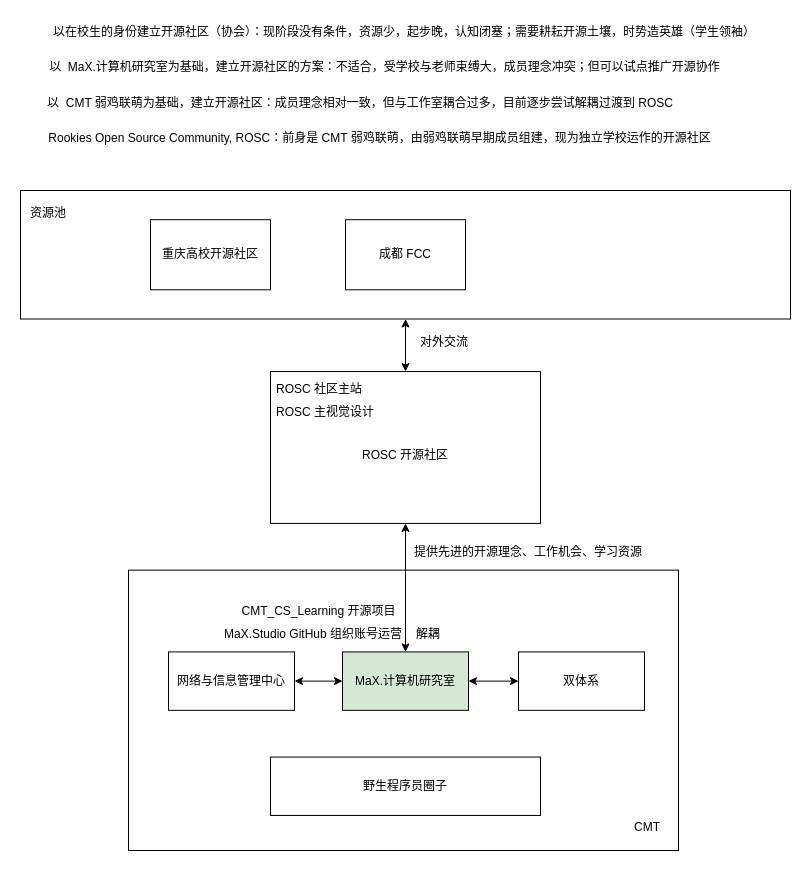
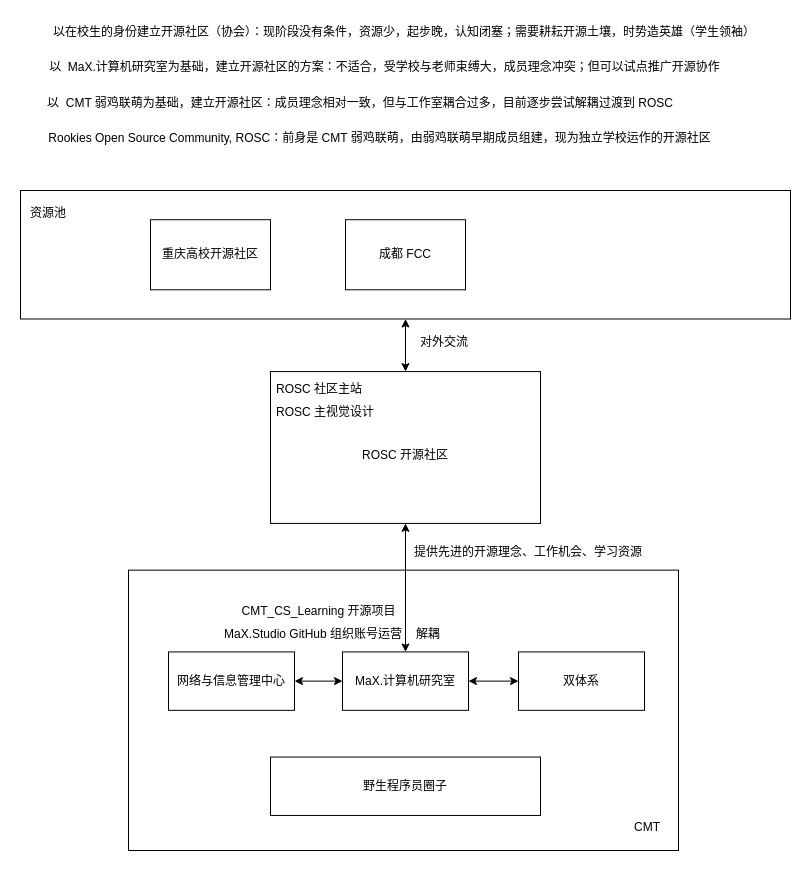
node "MaX.计算机研究室": fillcolor #d5e8d4 -> #ffffff
